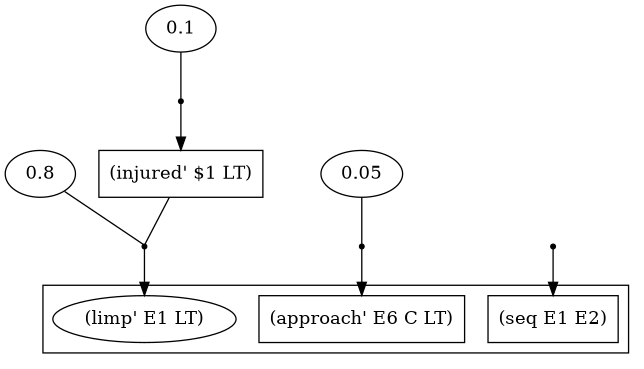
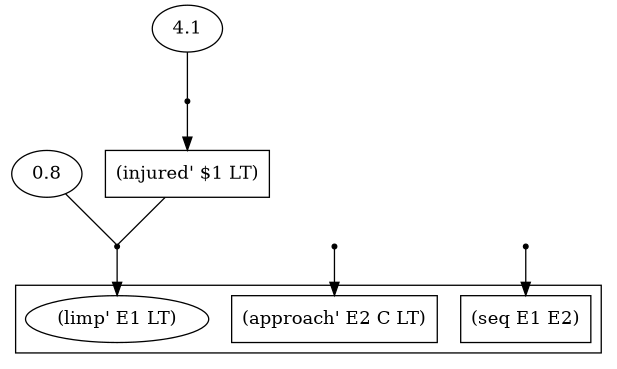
node "0.1": label "0.1" -> "4.1"
node "0.05": removed
node "(approach' E6 C LT)": label "(approach' E6 C LT)" -> "(approach' E2 C LT)"
